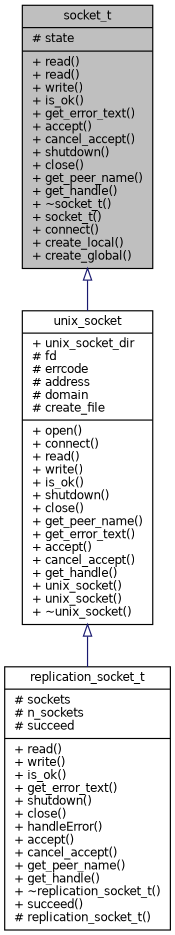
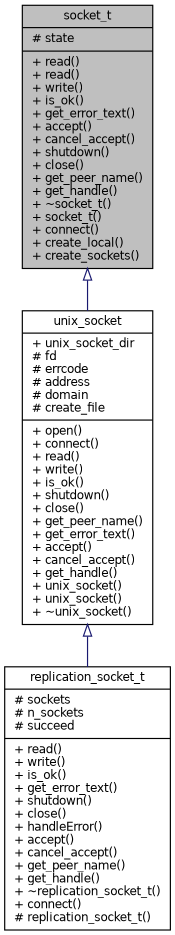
node "socket_t": text "+ create_global()" -> "+ create_sockets()"
node "replication_socket_t": text "+ succeed()" -> "+ connect()"
